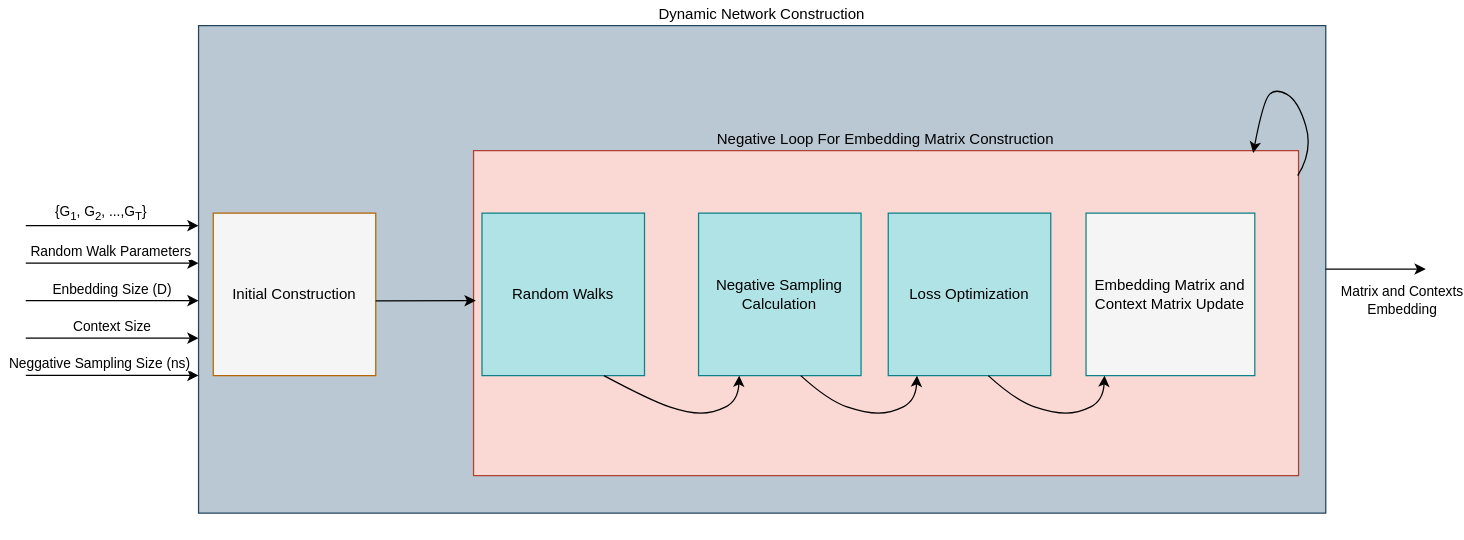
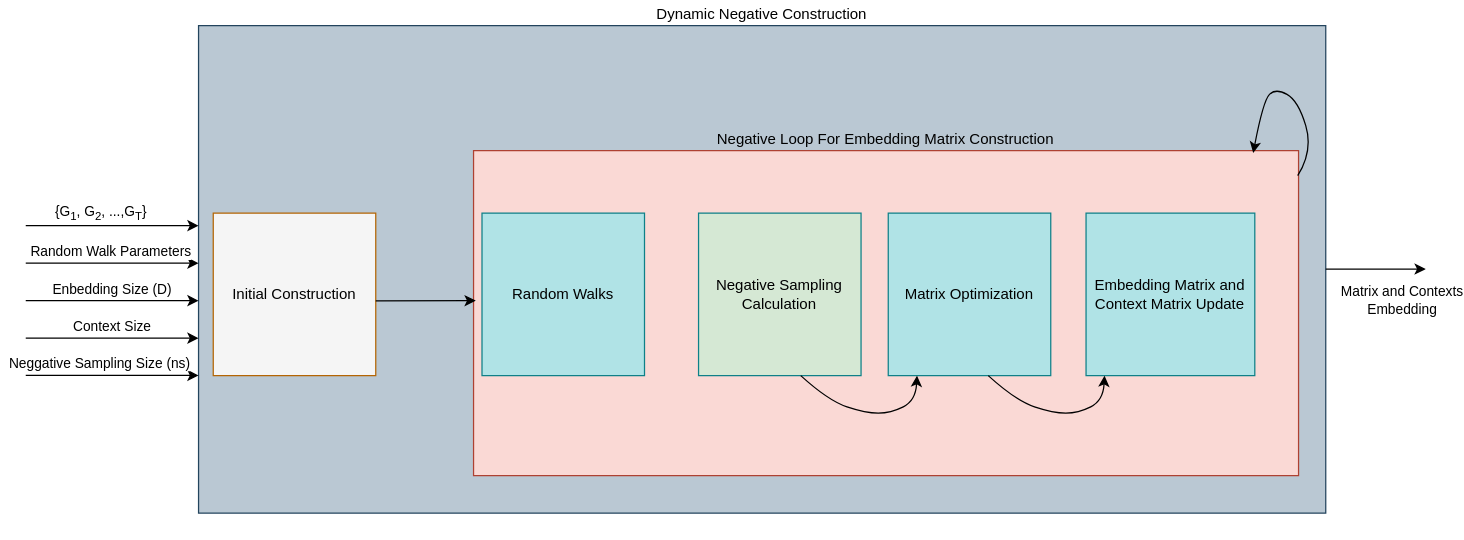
node "Dynamic Network Construction": label "Dynamic Network Construction" -> "Dynamic Negative Construction"
node "Negative Sampling Calculation": fillcolor #b0e3e6 -> #d5e8d4
node "Loss Optimization": label "Loss Optimization" -> "Matrix Optimization"
node "Embedding Matrix and Context Matrix Update": fillcolor #f5f5f5 -> #b0e3e6
edge "Random Walks" -> "Negative Sampling Calculation": removed
